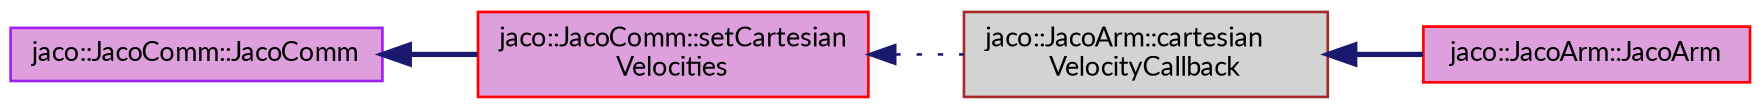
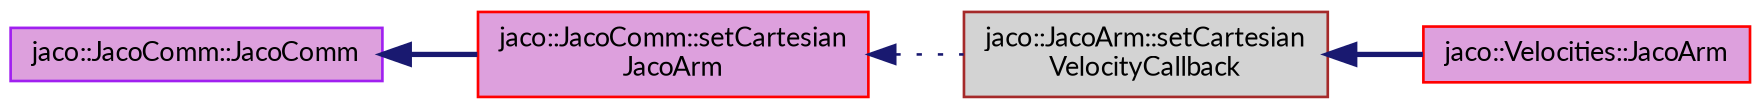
node "jaco::JacoComm::setCartesian Velocities": label "jaco::JacoComm::setCartesian Velocities" -> "jaco::JacoComm::setCartesian JacoArm"
node "jaco::JacoArm::cartesian VelocityCallback": label "jaco::JacoArm::cartesian VelocityCallback" -> "jaco::JacoArm::setCartesian VelocityCallback"
node "jaco::JacoArm::JacoArm": label "jaco::JacoArm::JacoArm" -> "jaco::Velocities::JacoArm"
